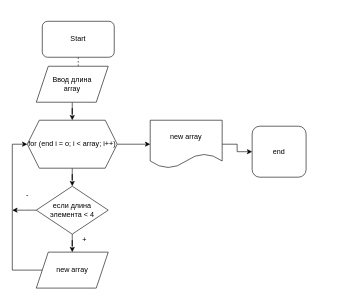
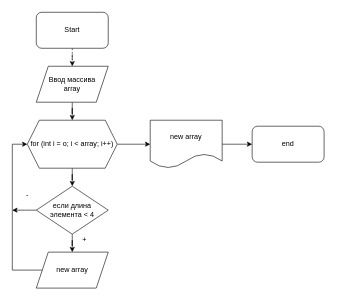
node "Start": moved (78, 39) -> (72, 30)
node "Ввод длина array": label "Ввод длина array" -> "Ввод массива array"
node "for (end i = o; i < array; i++)": label "for (end i = o; i < array; i++)" -> "for (int i = o; i < array; i++)"
node "end": size 54x51 -> 72x36
